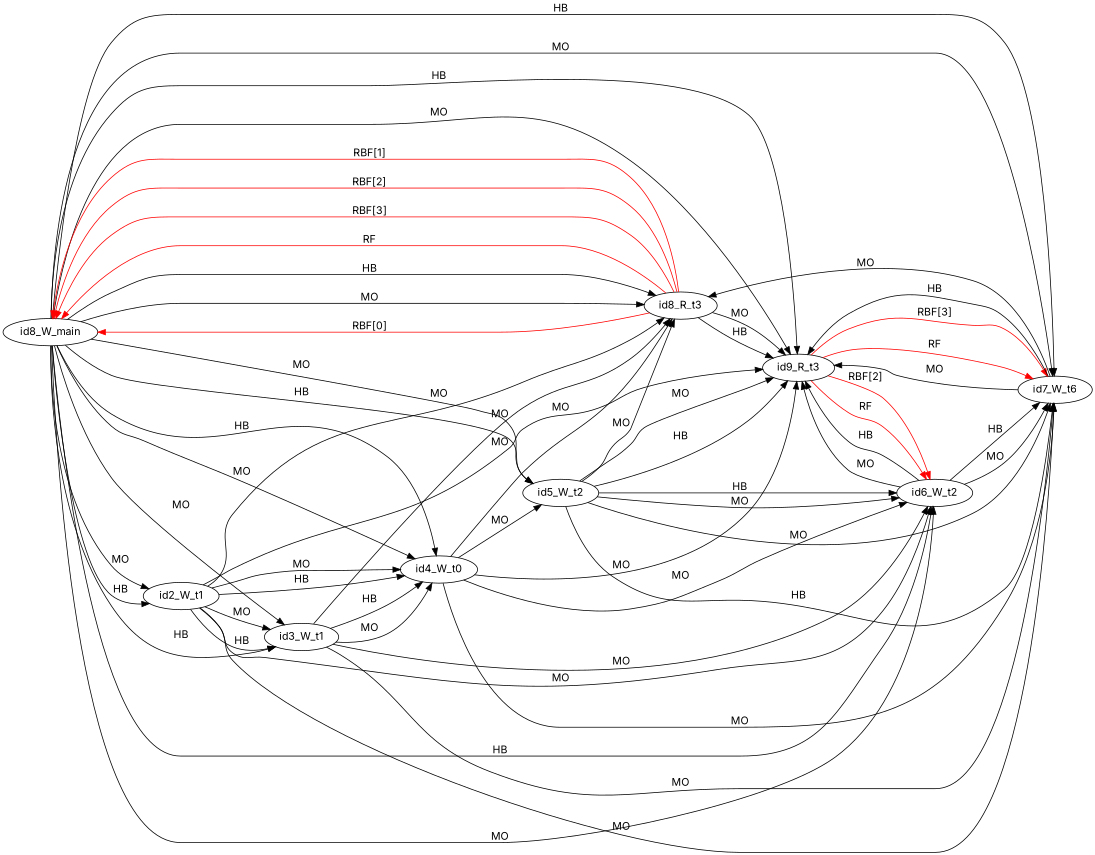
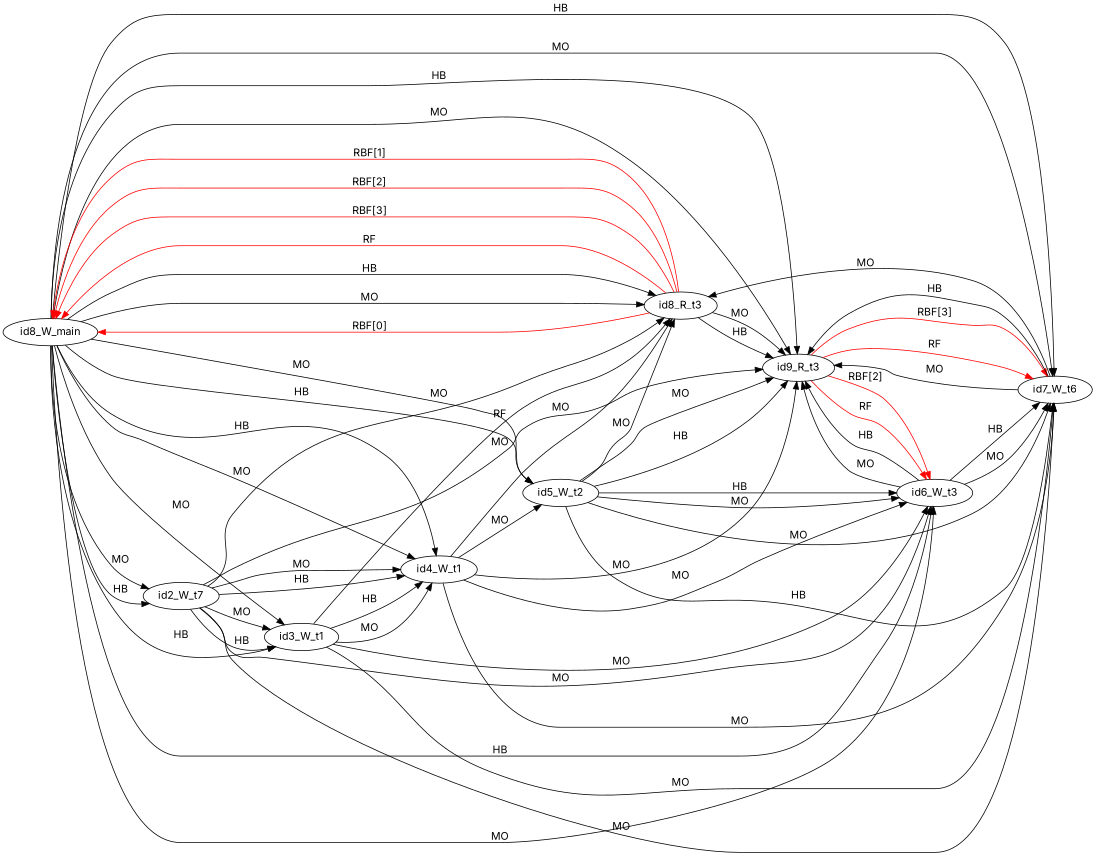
edge "id3_W_t1" -> "id8_R_t3": label "MO" -> "RF"
node "id6_W_t2": label "id6_W_t2" -> "id6_W_t3"
node "id4_W_t0": label "id4_W_t0" -> "id4_W_t1"
node "id2_W_t1": label "id2_W_t1" -> "id2_W_t7"
